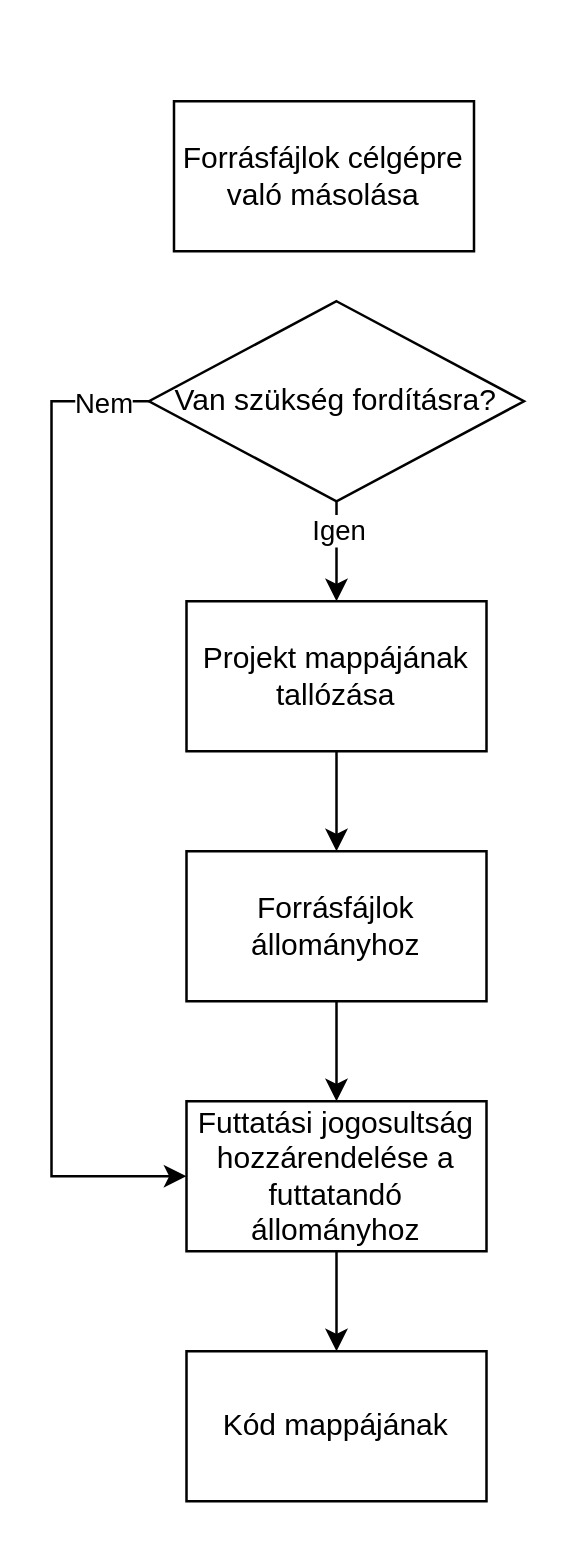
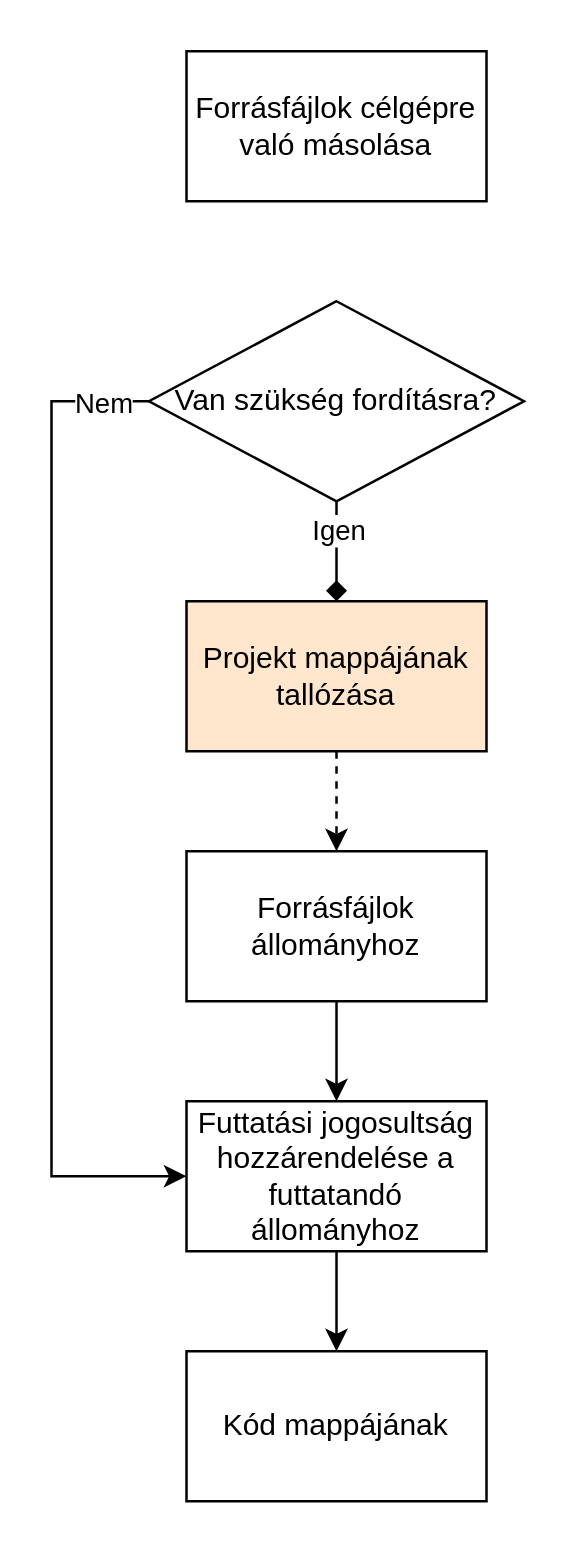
node "Forrásfájlok célgépre való másolása": moved (324, 176) -> (336, 126)
edge "Van szükség fordításra?" -> "Projekt mappájának tallózása": arrowhead classic -> diamond
node "Projekt mappájának tallózása": fillcolor #ffffff -> #ffe6cc
edge "Projekt mappájának tallózása" -> "Forrásfájlok állományhoz": style solid -> dashed
